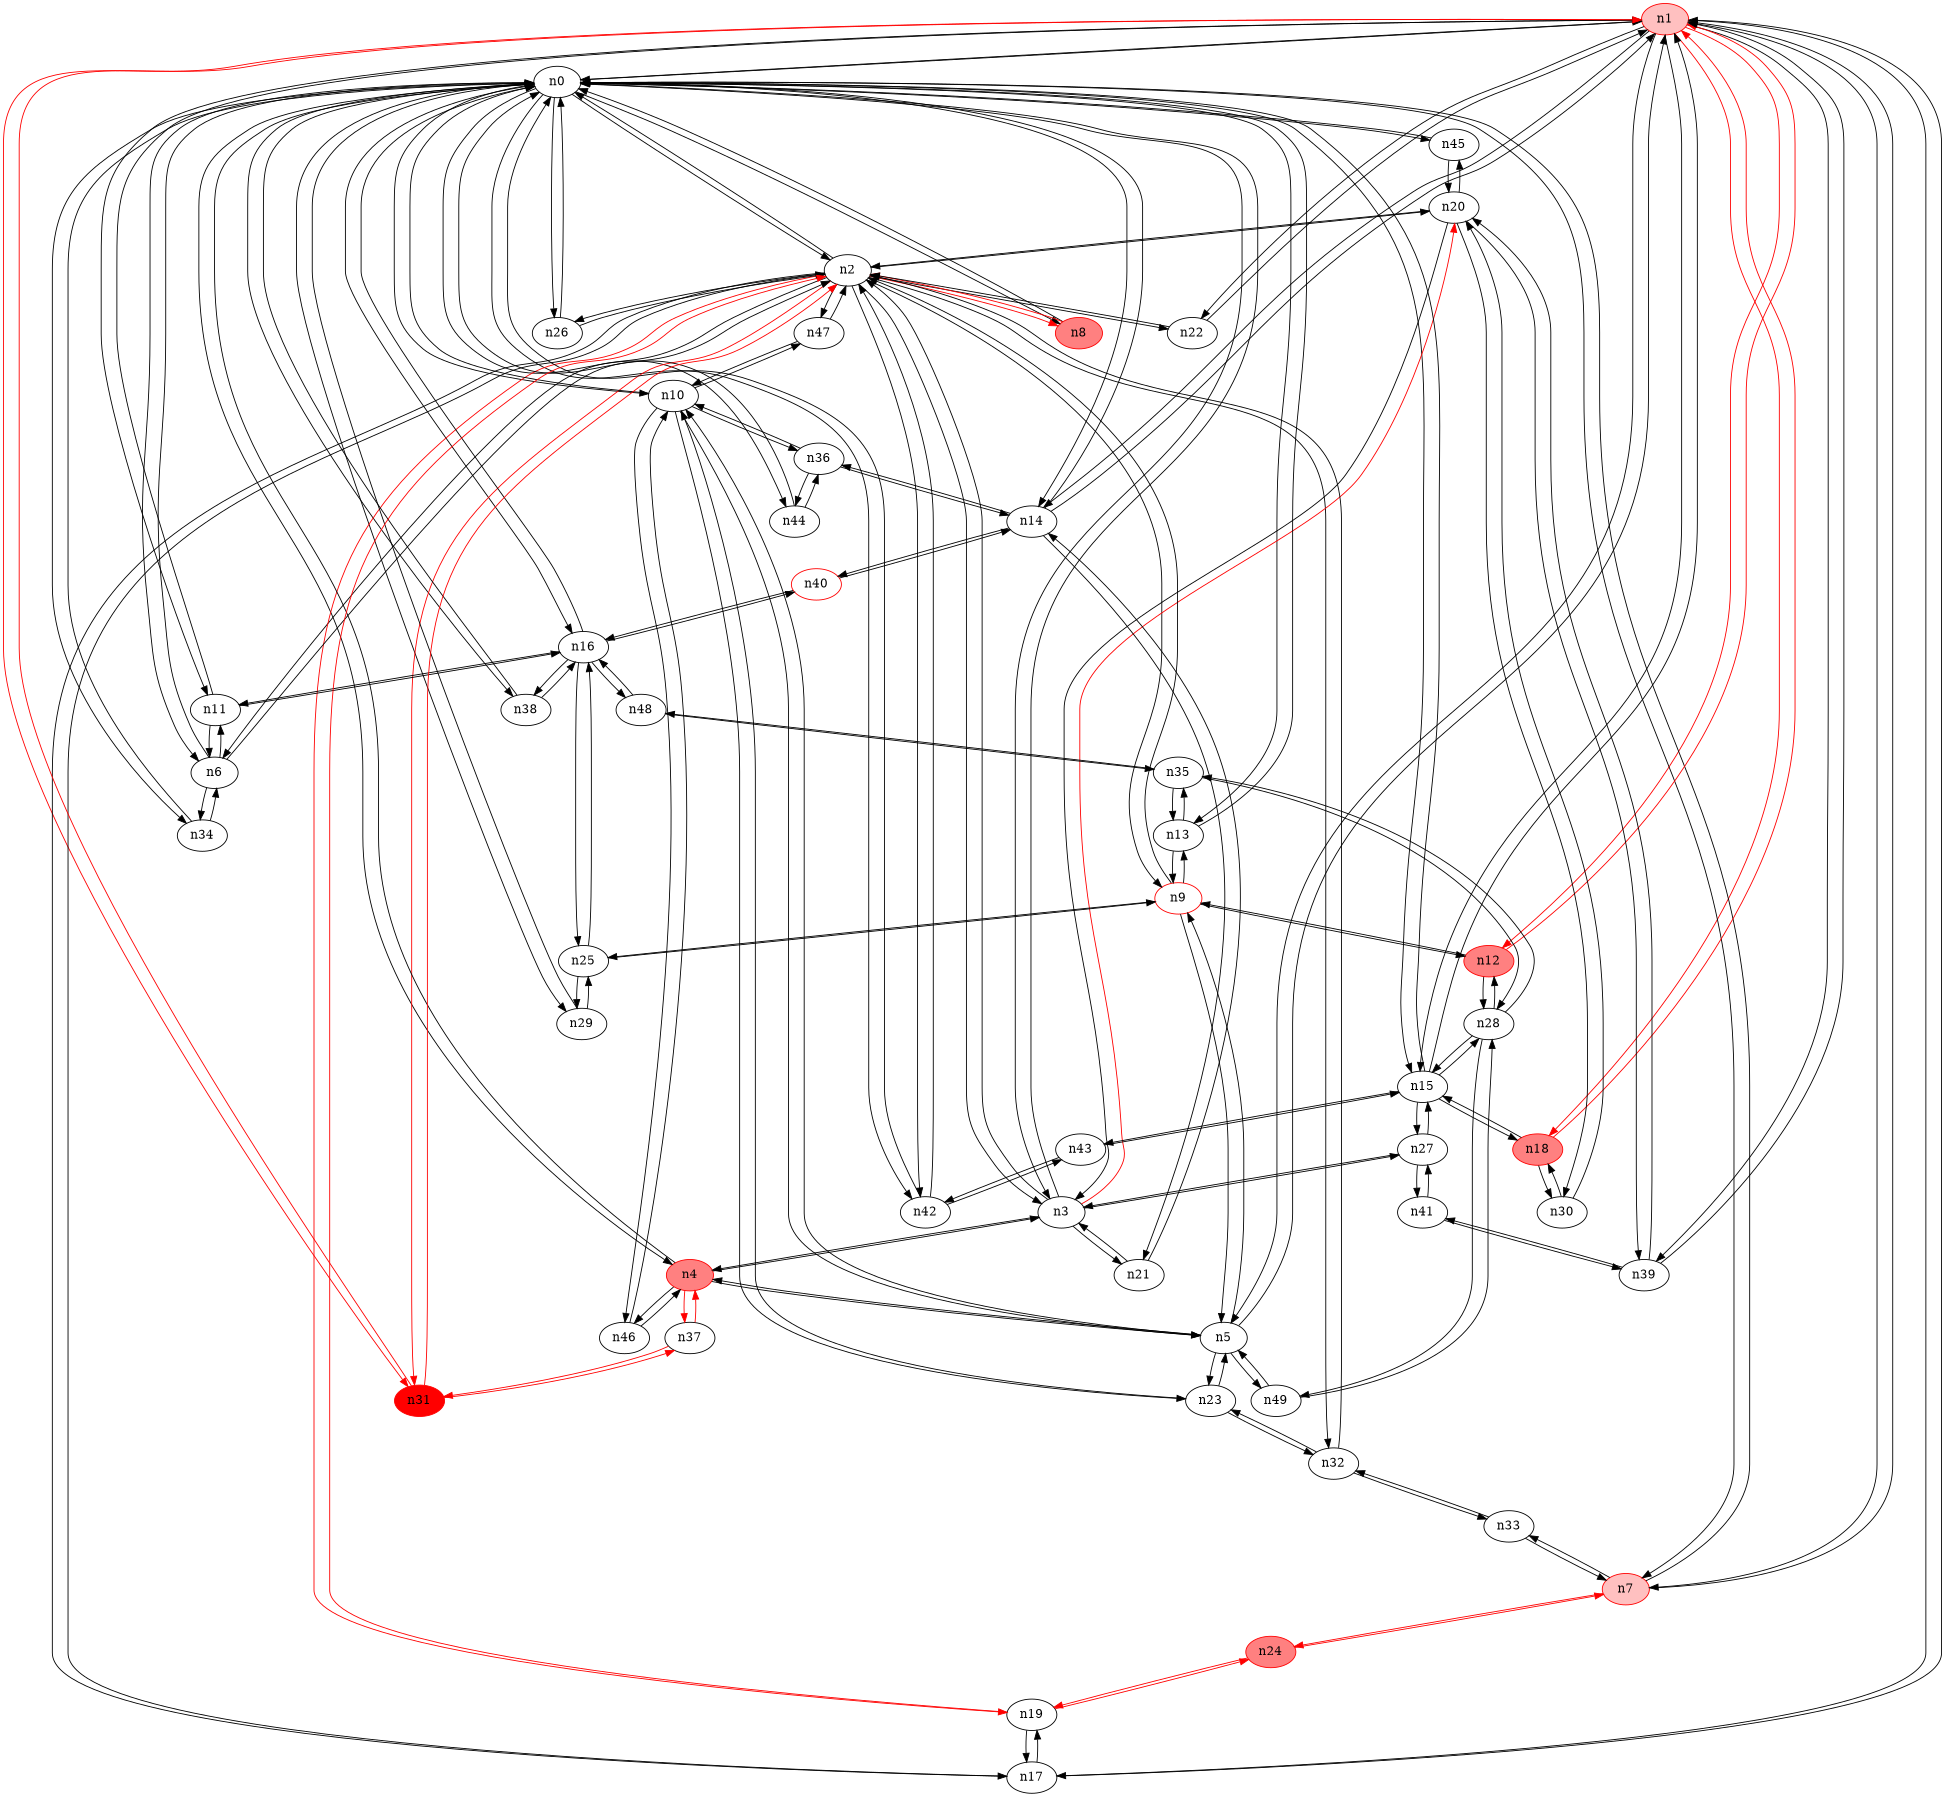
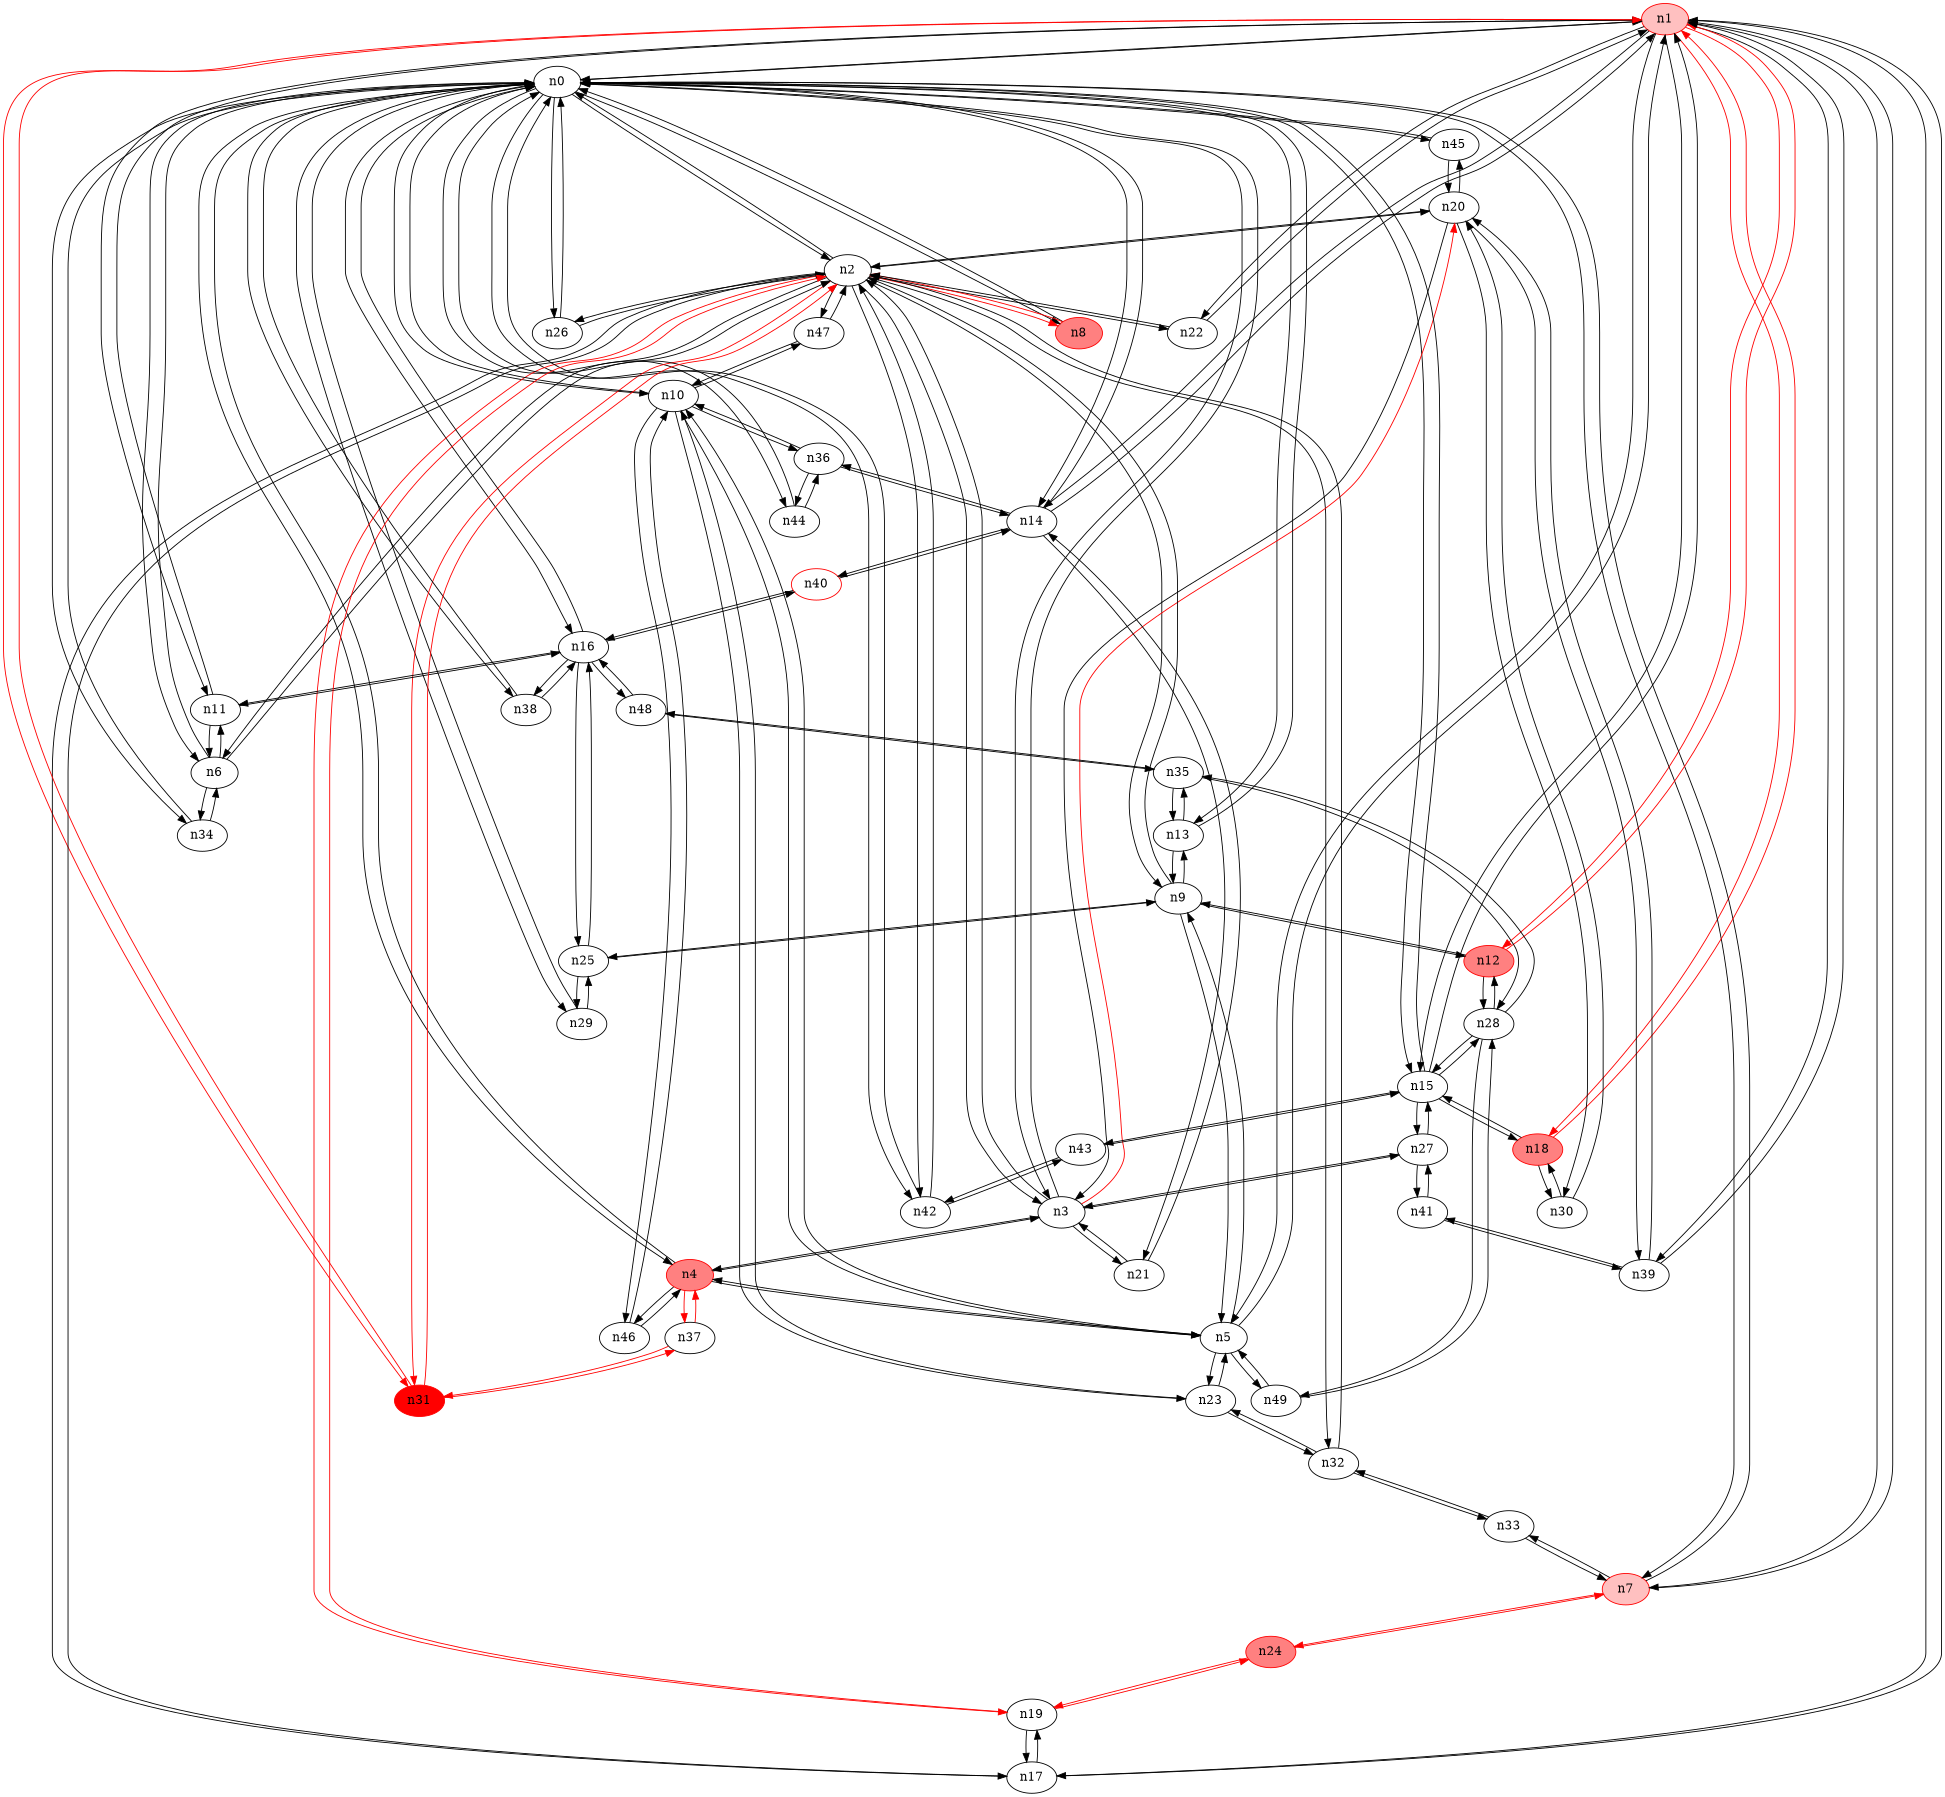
node "n9": color #ff0000 -> black
